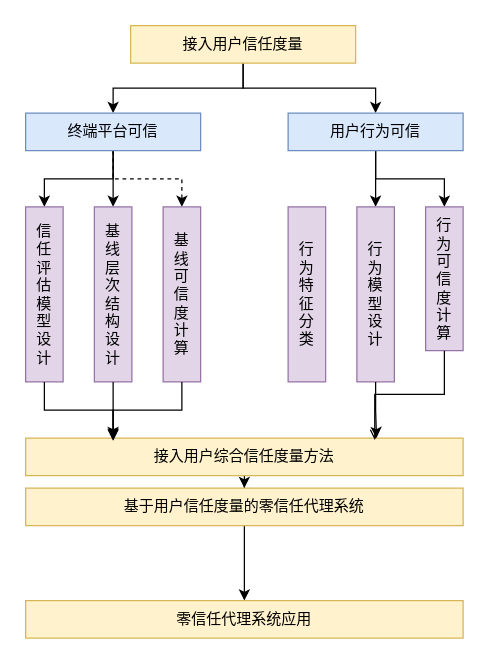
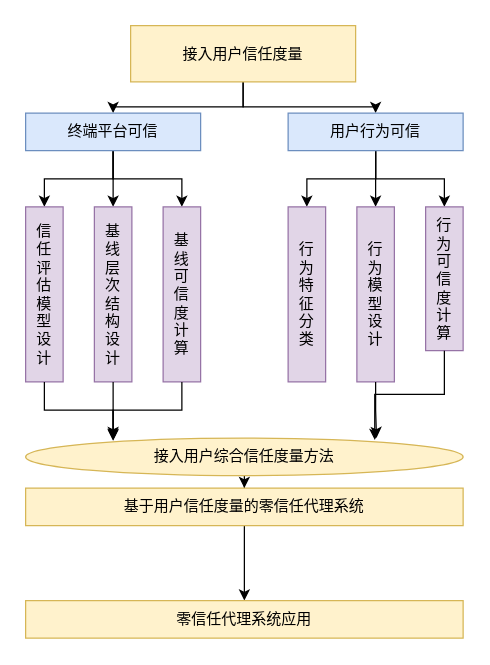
node "接入用户信任度量": size 225x38 -> 225x56
edge "终端平台可信" -> "基 线 可 信 度 计 算": style dashed -> solid
edge "用户行为可信" -> "行 为 特 征 分 类": added
edge "行 为 可 信 度 计 算" -> "接入用户综合信任度量方法": arrowhead open -> classic
node "接入用户综合信任度量方法": shape rectangle -> ellipse
